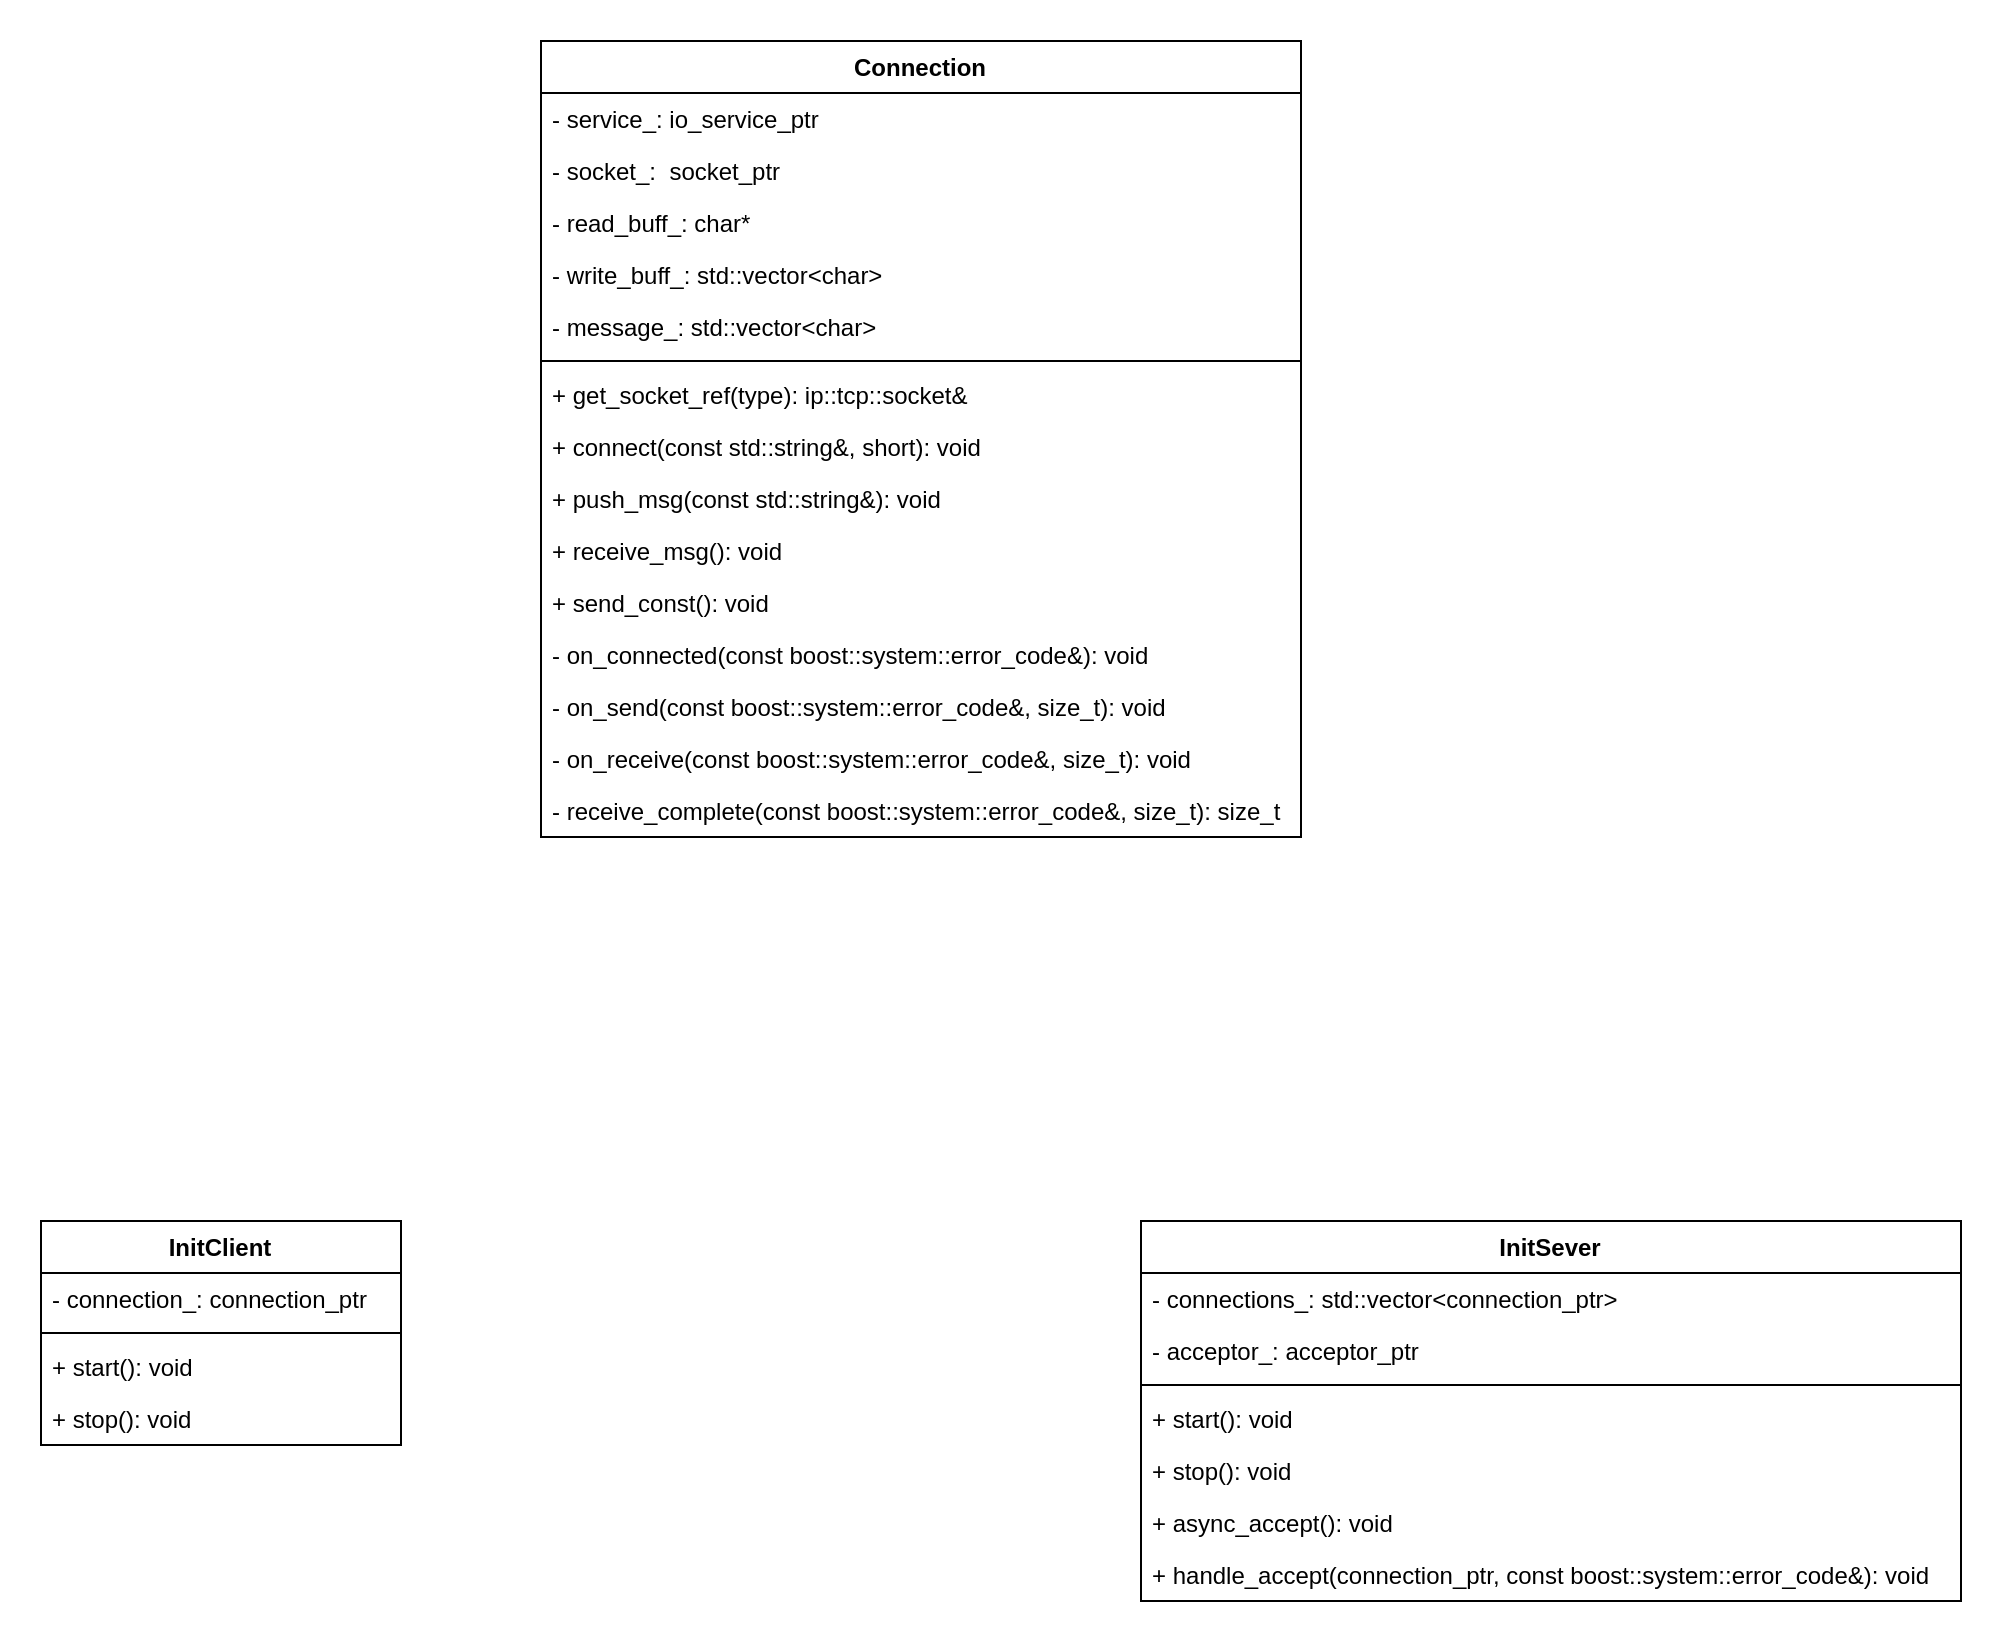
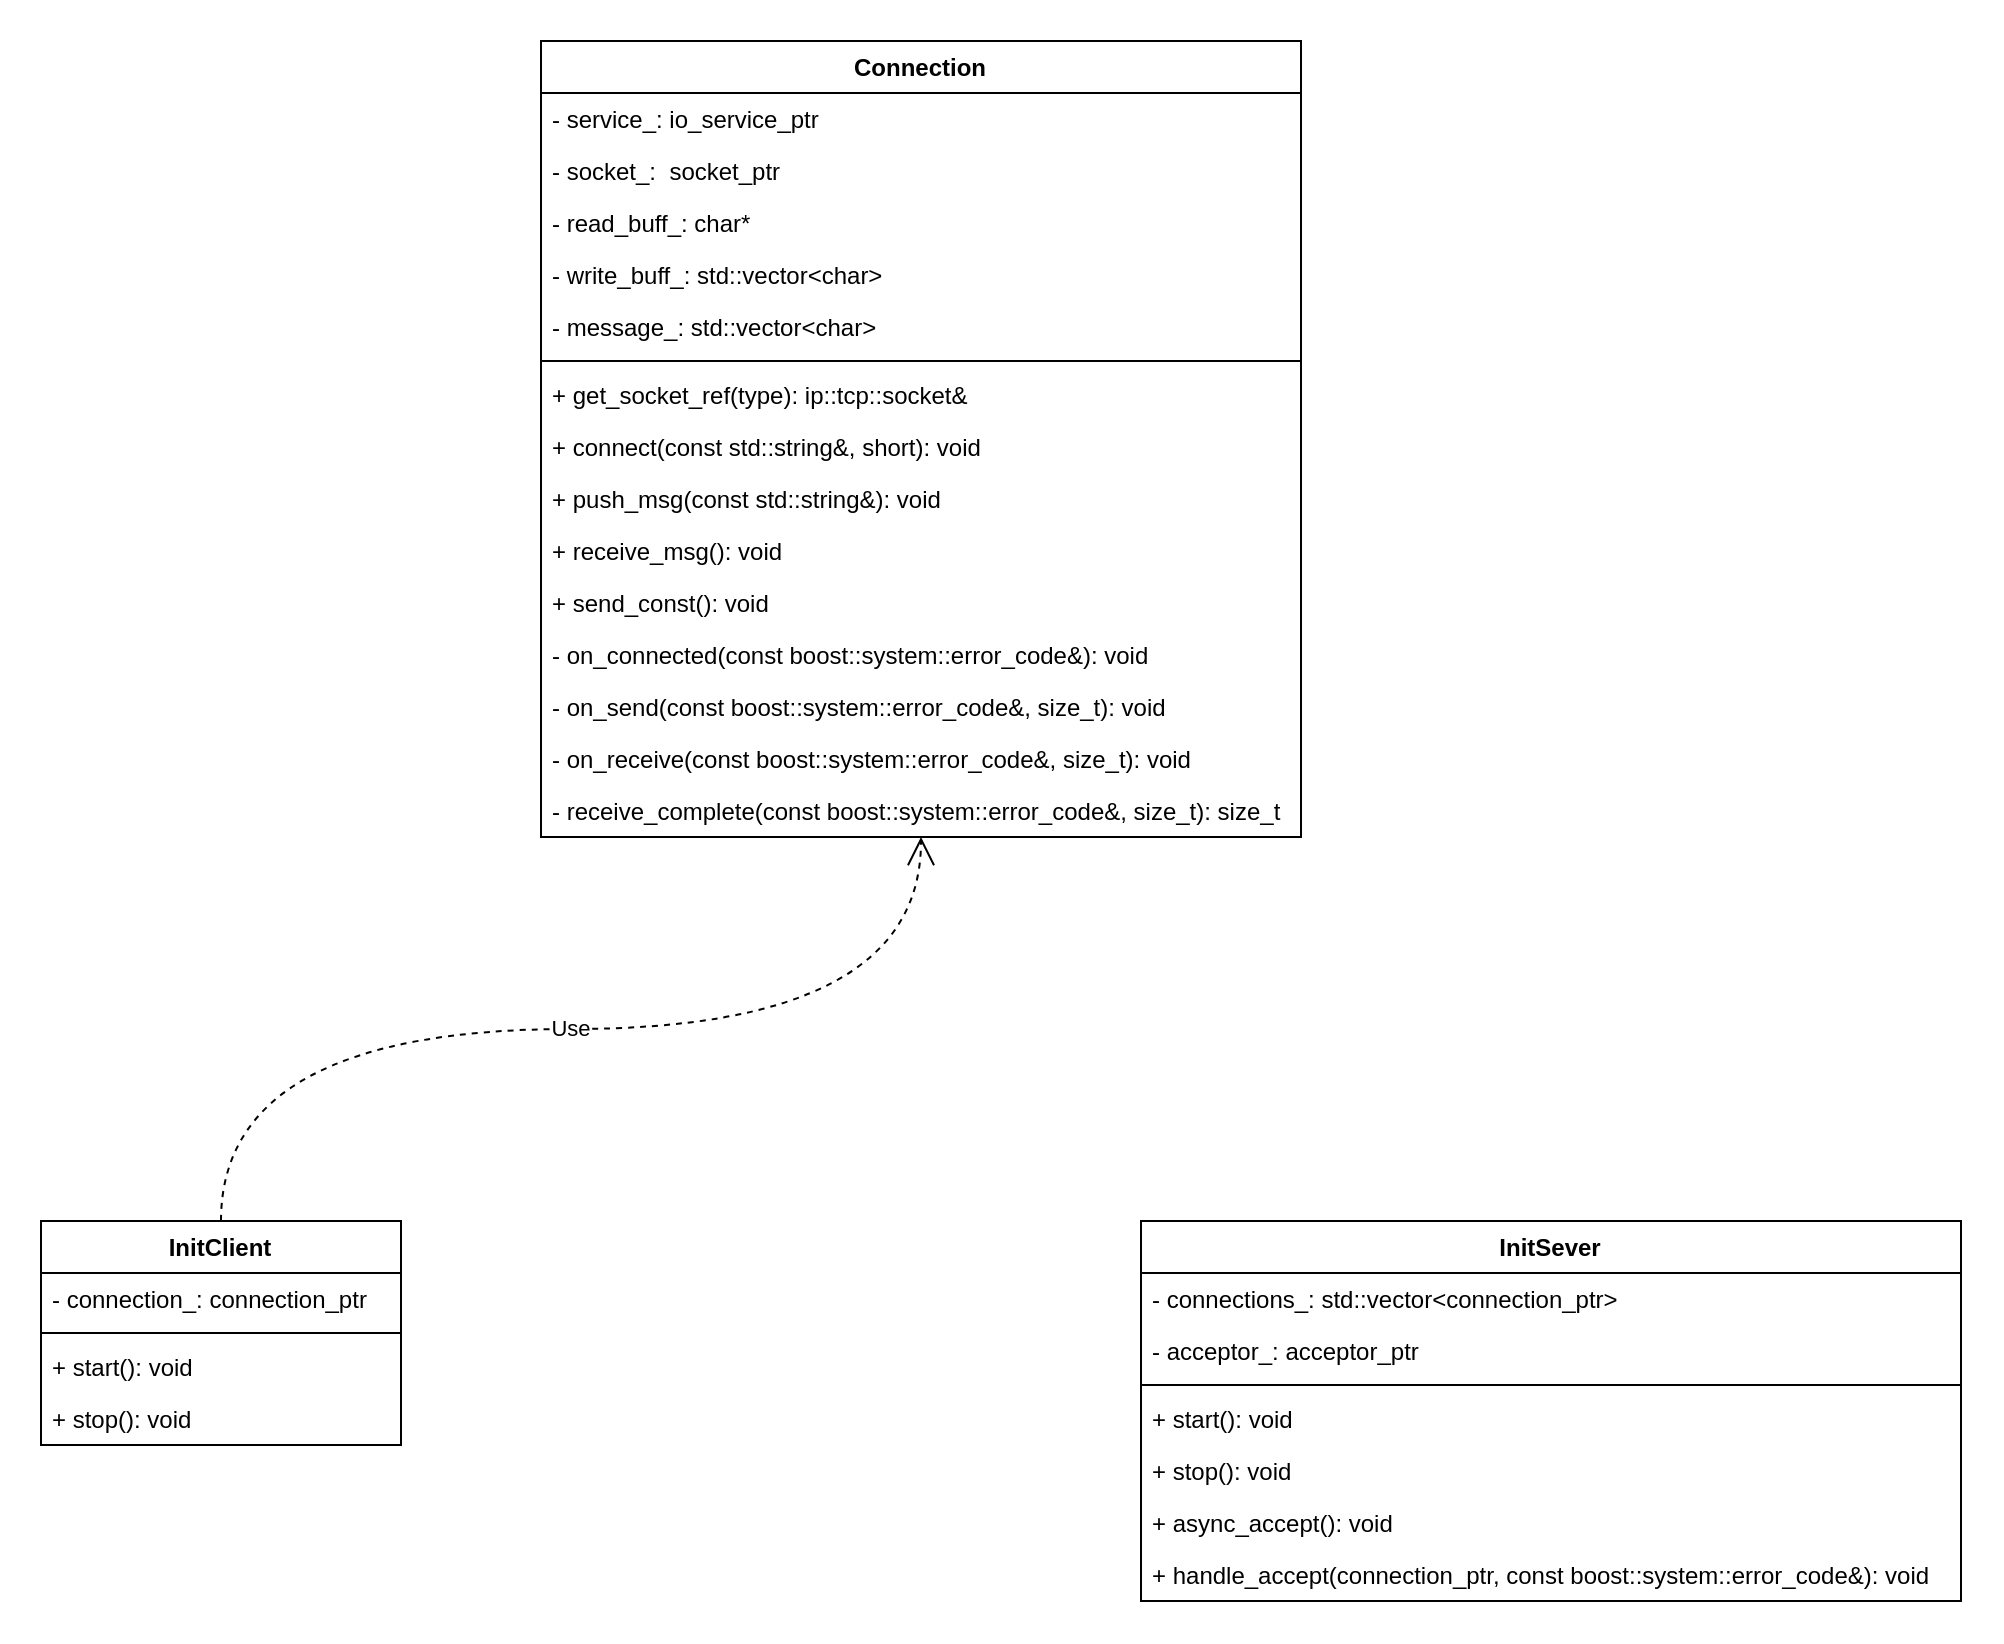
edge "InitClient" -> "Connection": added, label "Use"
